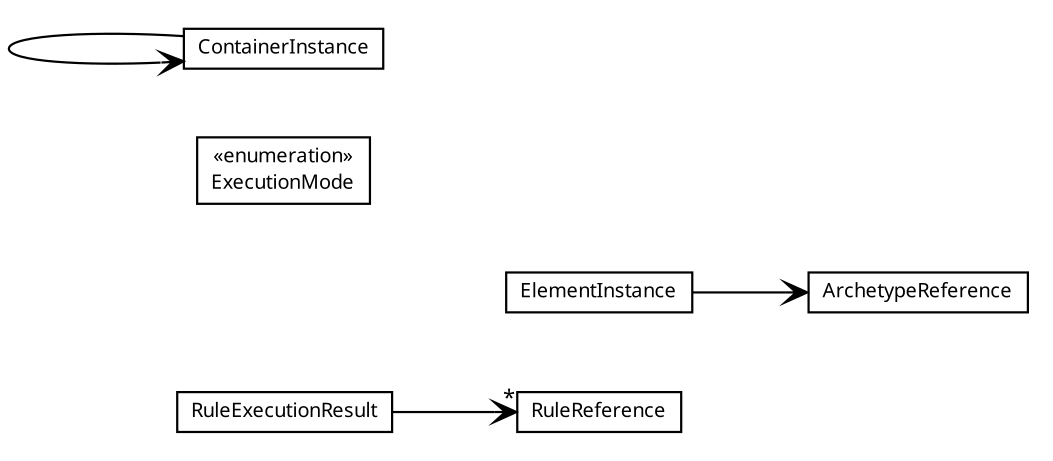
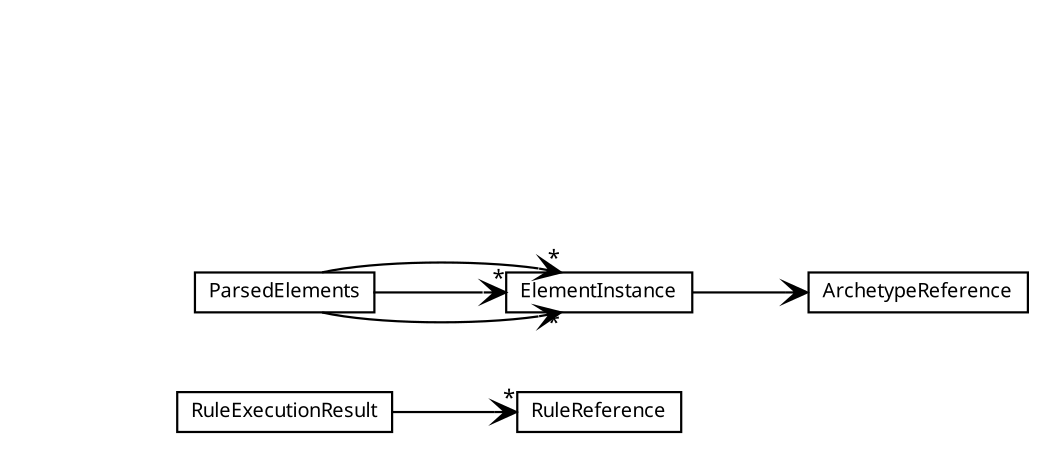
node "ContainerInstance": removed
node "ExecutionMode": removed
node "ParsedElements": added
